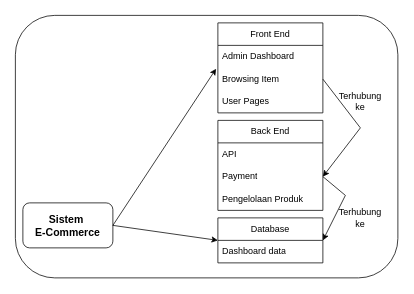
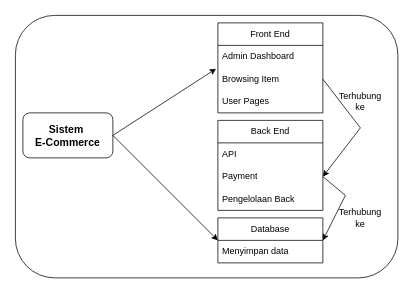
node "Pengelolaan Produk": label "Pengelolaan Produk" -> "Pengelolaan Back"
node "Sistem E-Commerce": moved (68, 225) -> (68, 135)
node "Dashboard data": label "Dashboard data" -> "Menyimpan data"
